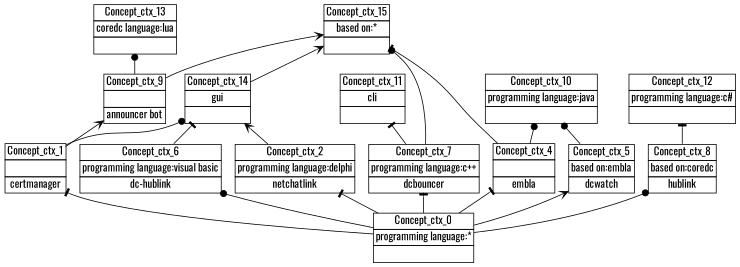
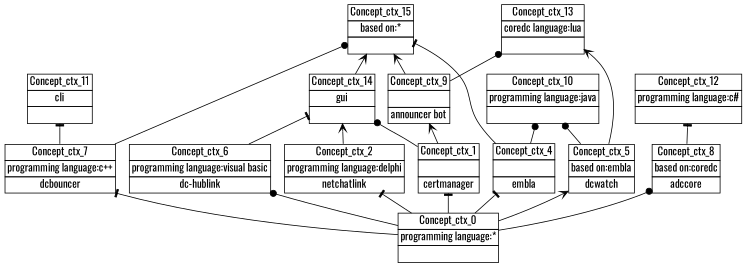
edge "Concept_ctx_5" -> "Concept_ctx_13": added
node "Concept_ctx_8": text "hublink" -> "adccore"
